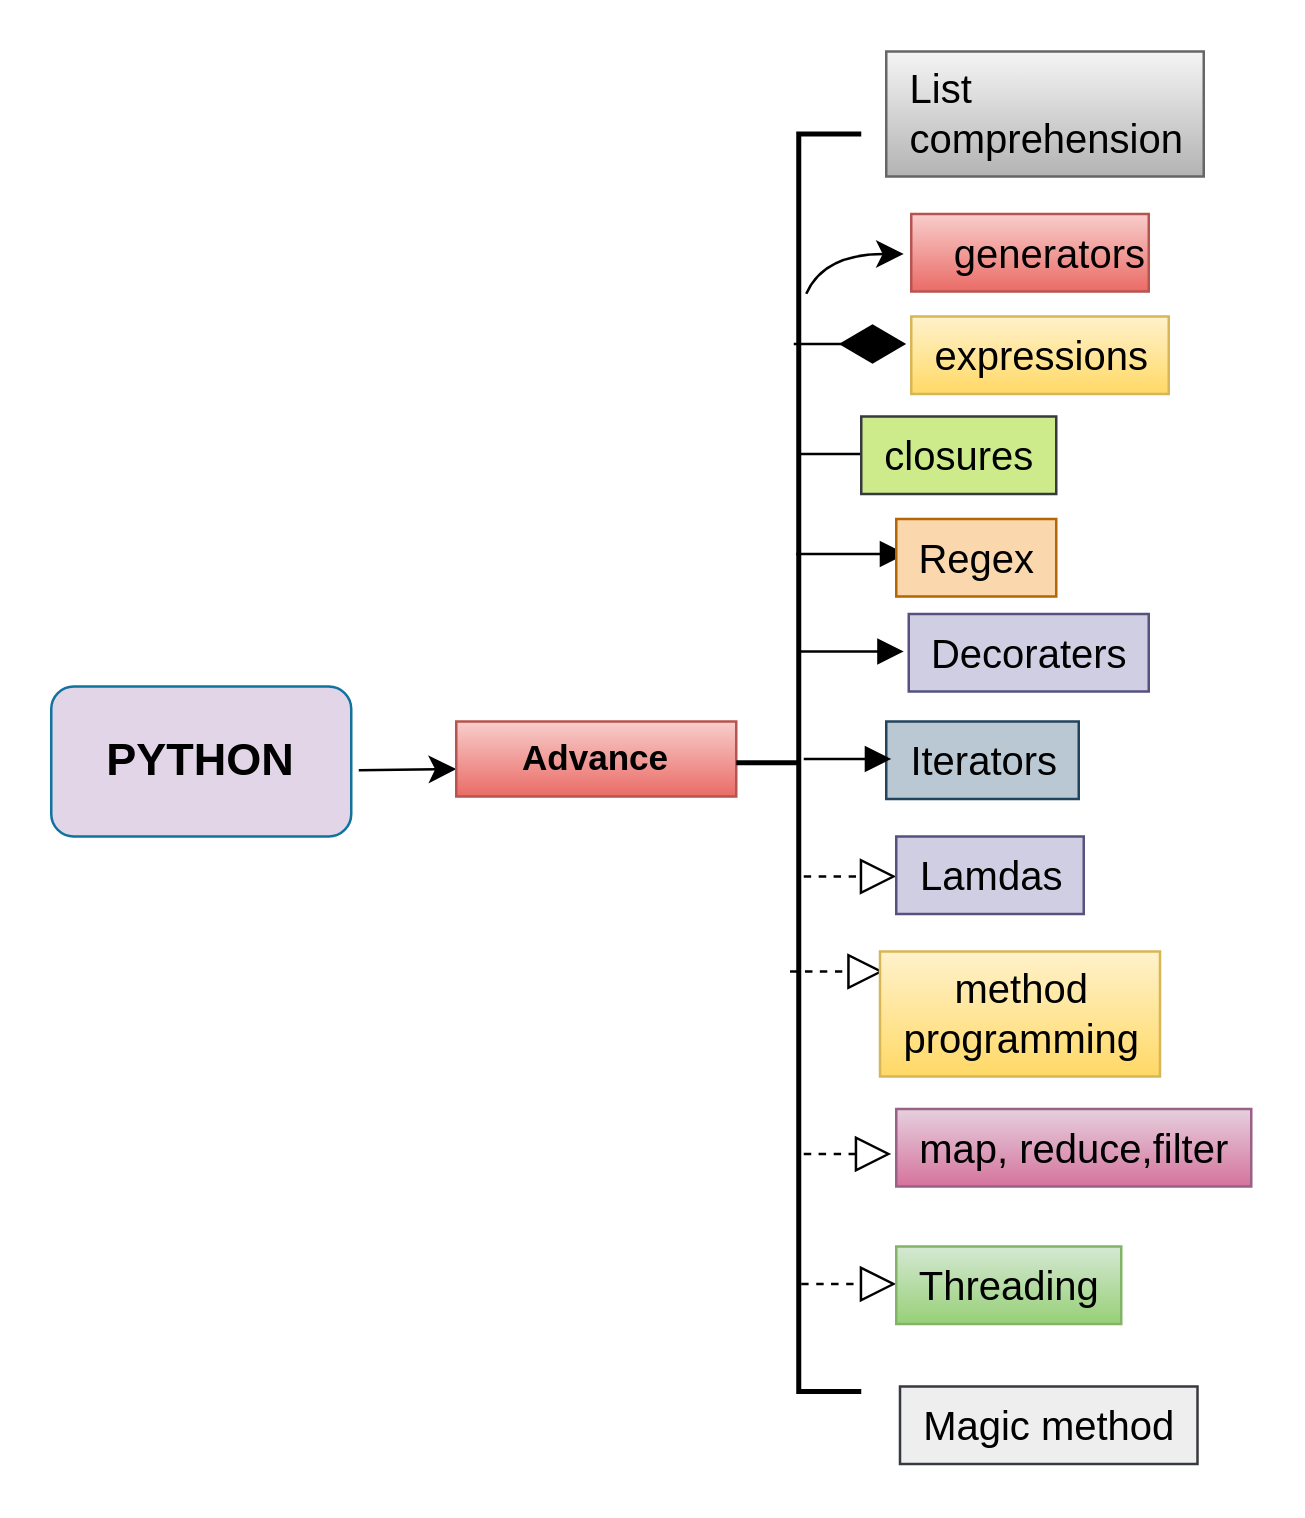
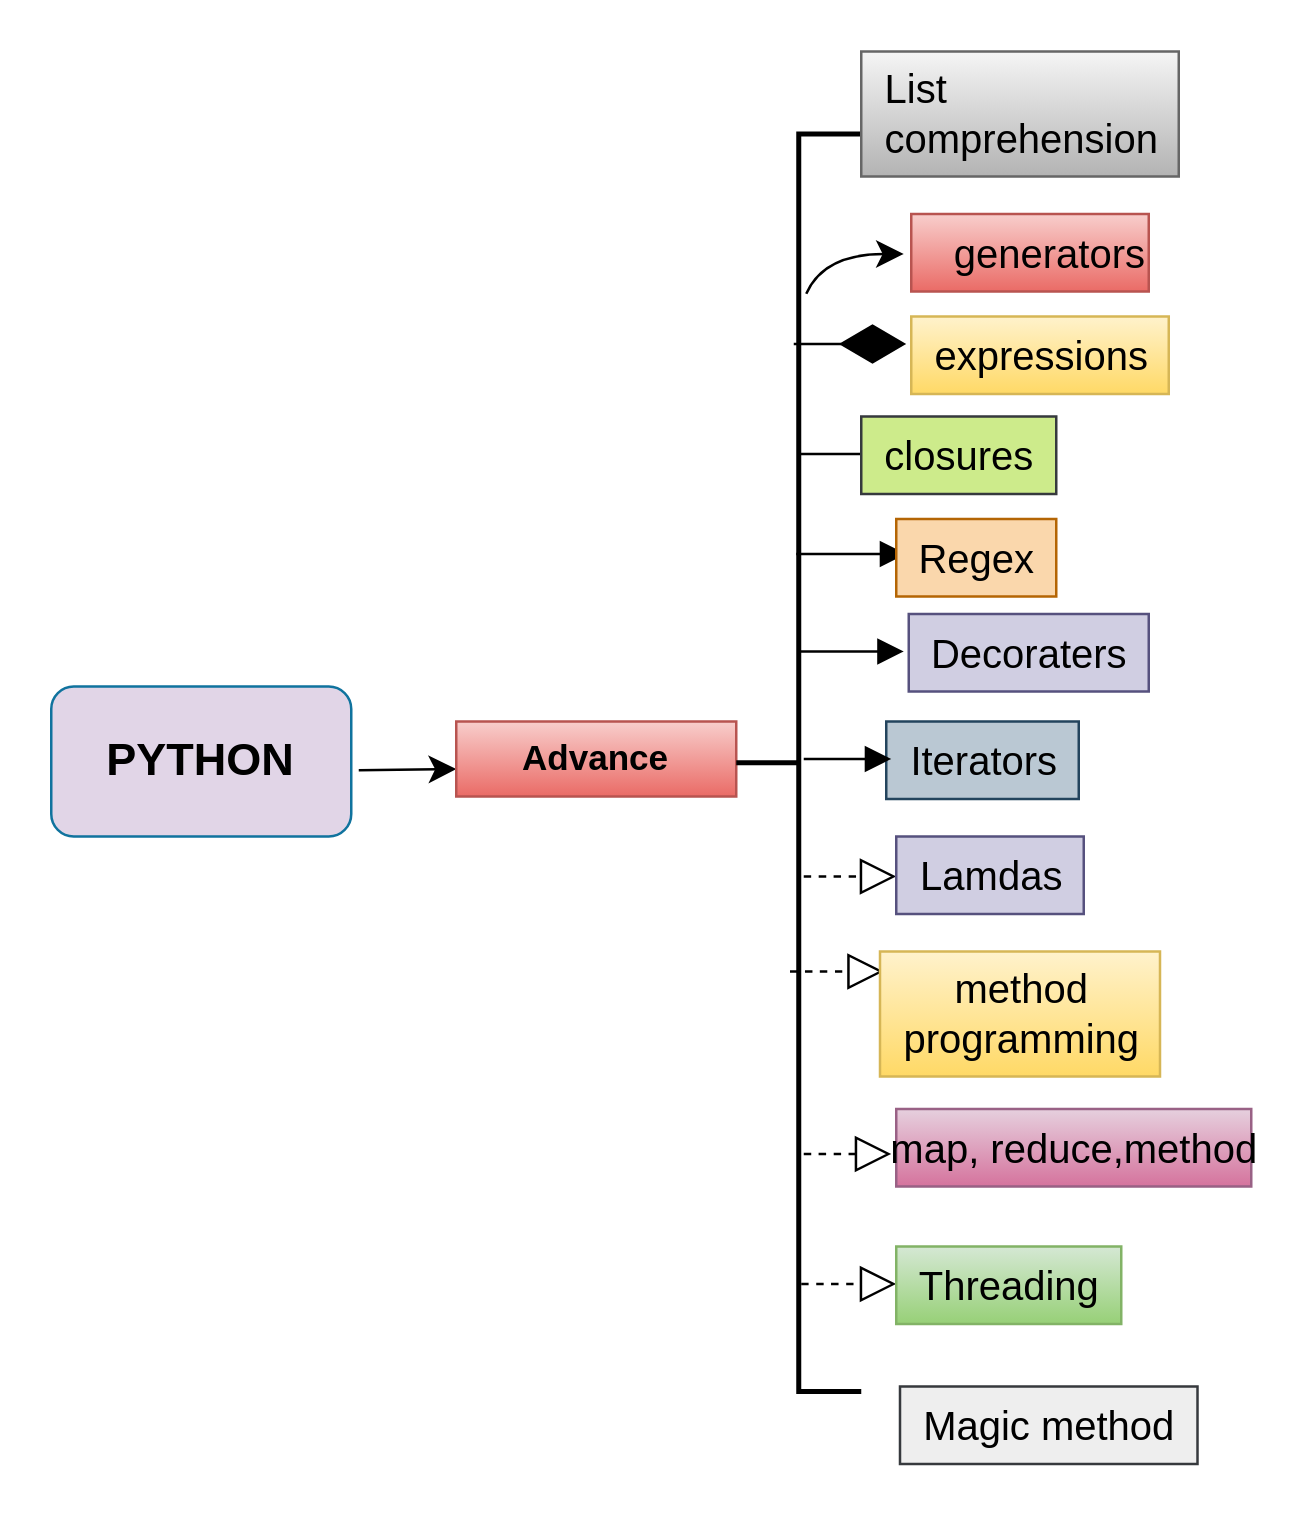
node "List comprehension": moved (1045, 114) -> (1020, 114)
node "map, reduce,filter": label "map, reduce,filter" -> "map, reduce,method"
